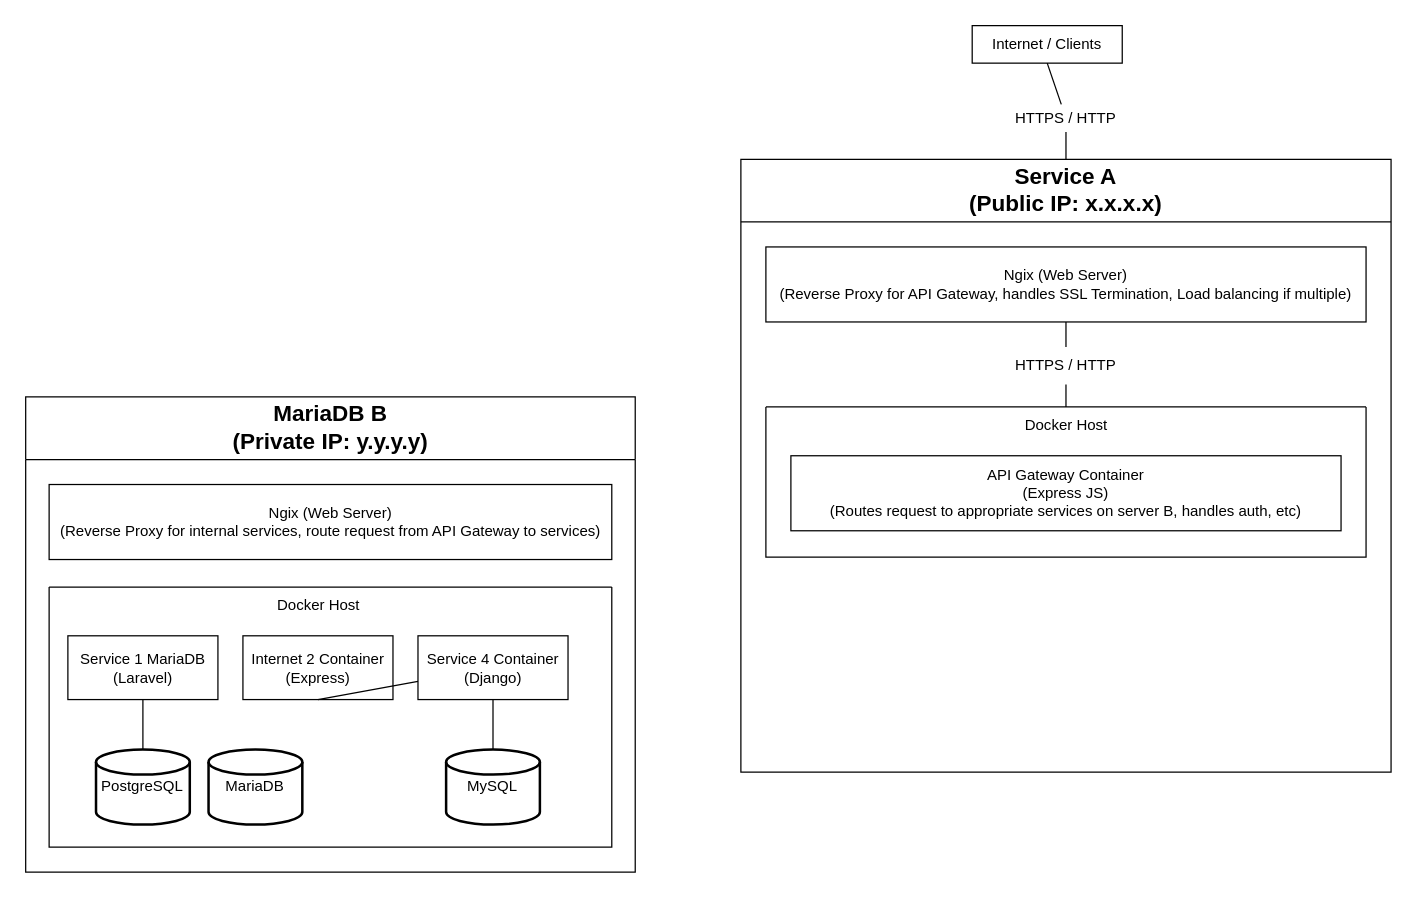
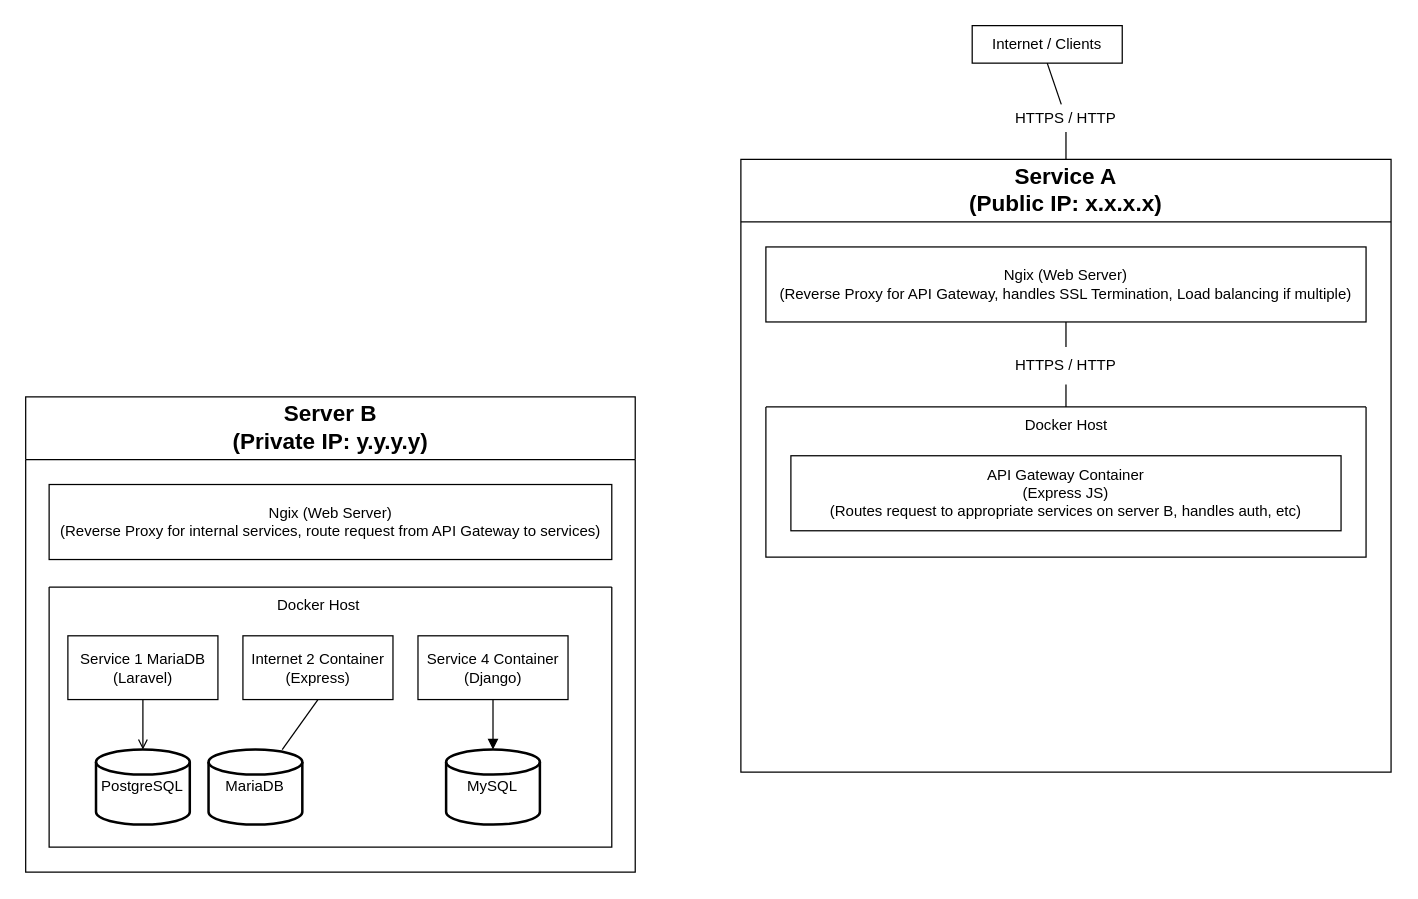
node "MariaDB B (Private IP: y.y.y.y)": label "MariaDB B (Private IP: y.y.y.y)" -> "Server B (Private IP: y.y.y.y)"
edge "Internet 2 Container (Express)" -- "Service 4 Container (Django)": now "Internet 2 Container (Express)" -- "MariaDB"
edge "Service 4 Container (Django)" -- "MySQL": arrowhead none -> block
edge "Service 1 MariaDB (Laravel)" -- "PostgreSQL": arrowhead none -> open
